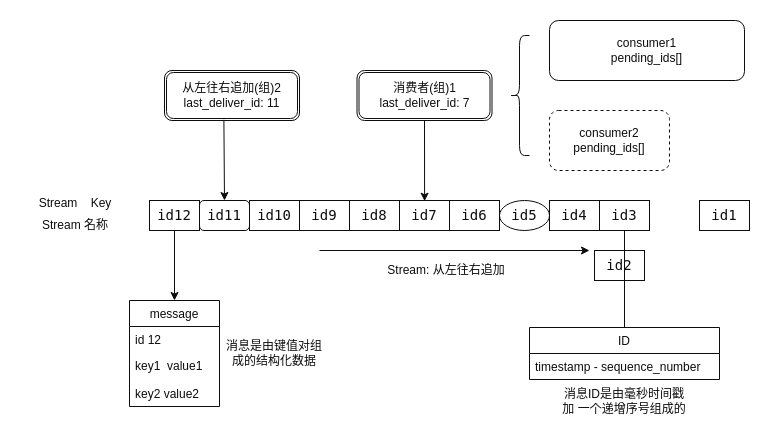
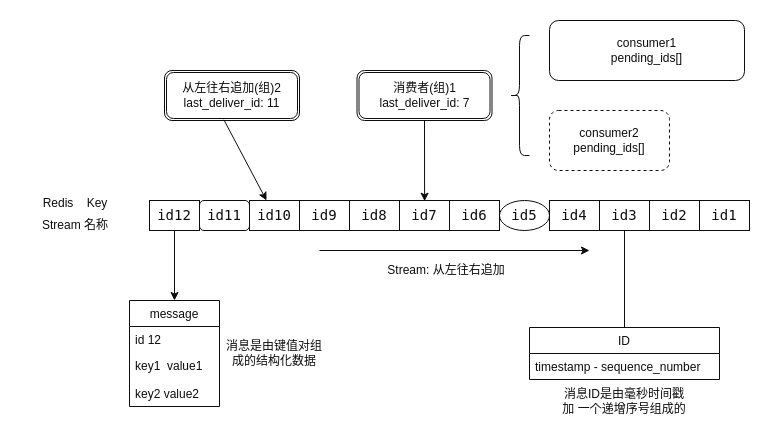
edge "从左往右追加(组)2 last_deliver_id: 11" -> "id11": now "从左往右追加(组)2 last_deliver_id: 11" -> "id10"
node "Stream Key": label "Stream Key" -> "Redis Key"
node "id2": moved (620, 266) -> (675, 216)
